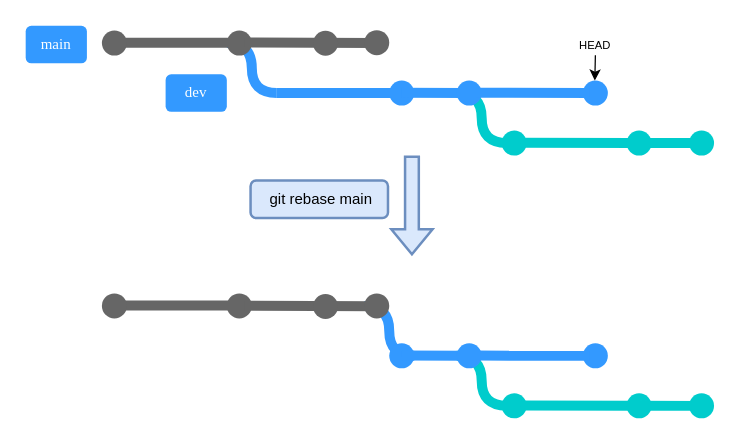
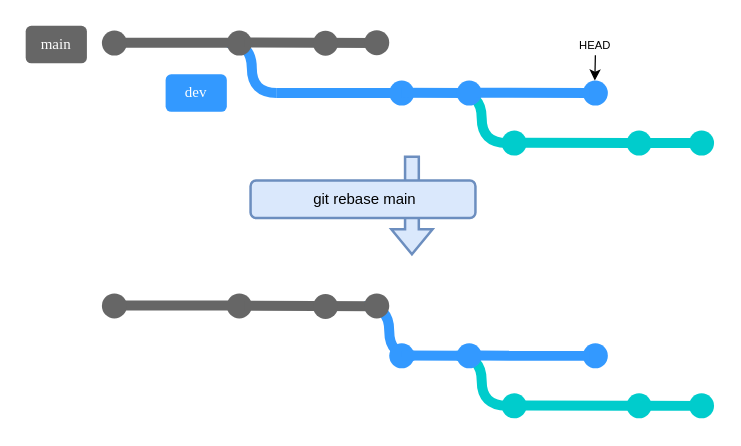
node "main": fillcolor #3399ff -> #666666
node "git rebase main": size 138x38 -> 225x38
